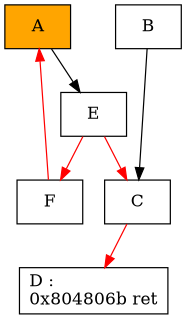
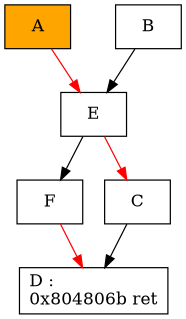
edge "A" -> "E": color black -> red
edge "B" -> "C": now "B" -> "E"
edge "F" -> "A": now "F" -> "D : 0x804806b ret"
edge "E" -> "F": color red -> black
edge "C" -> "D : 0x804806b ret": color red -> black
